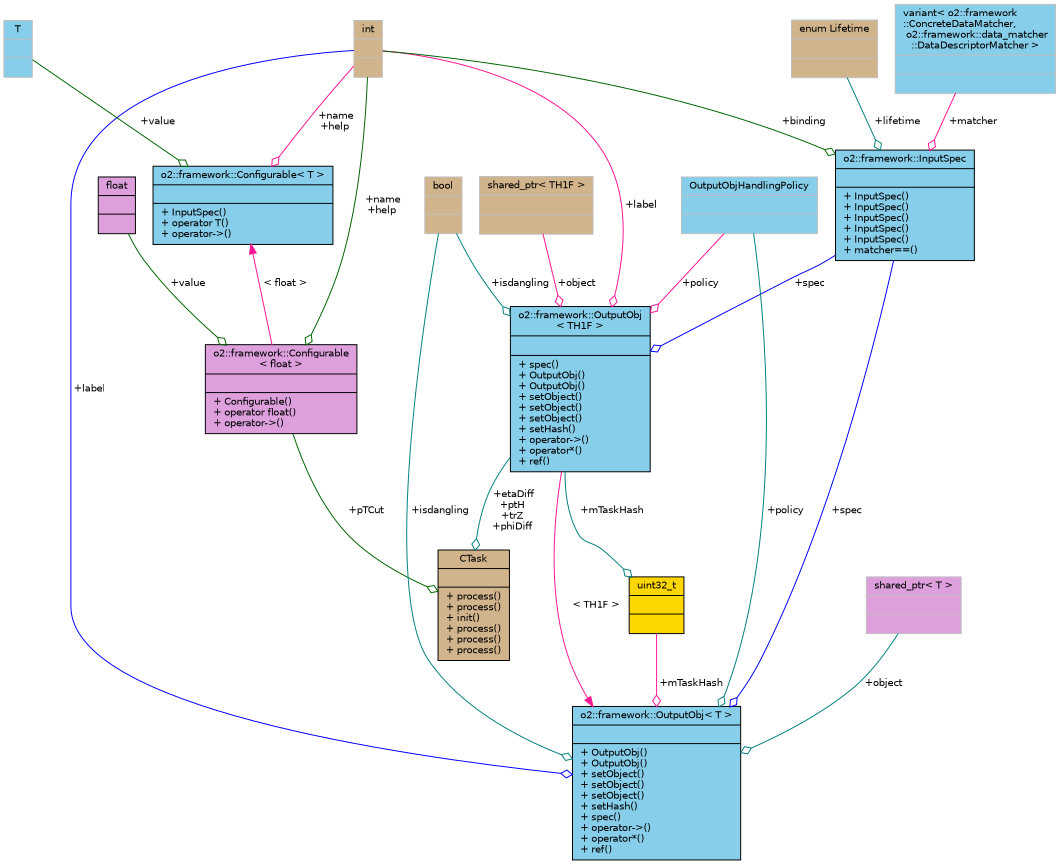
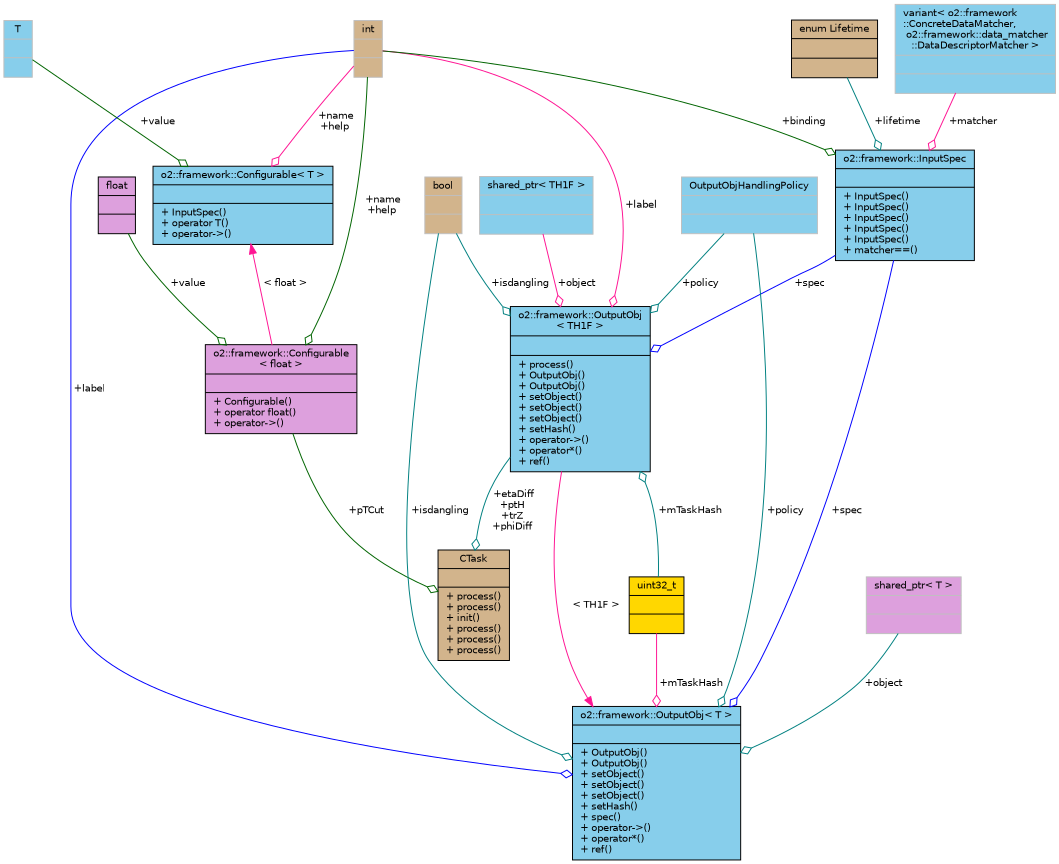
node "enum Lifetime": color grey75 -> black
node "shared_ptr< TH1F >": fillcolor tan -> skyblue
edge "OutputObjHandlingPolicy" -> "o2::framework::OutputObj": color deeppink -> teal
node "o2::framework::OutputObj": text "+ spec()" -> "+ process()"
edge "o2::framework::OutputObj" -> "uint32_t": reversed
